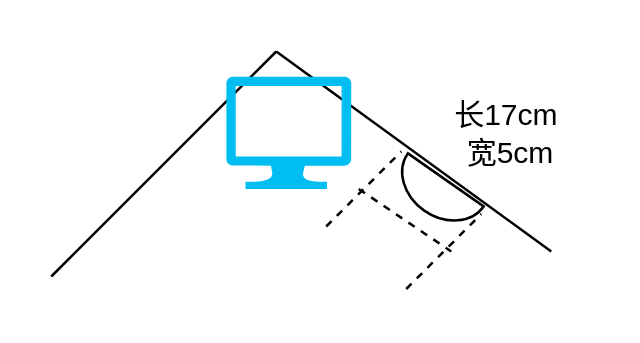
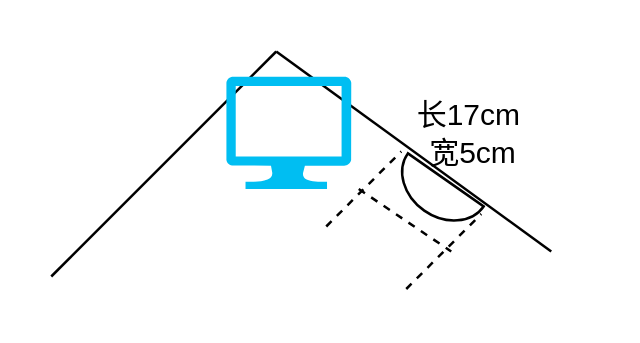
node "长17cm 宽5cm": moved (510, 133) -> (473, 133)
